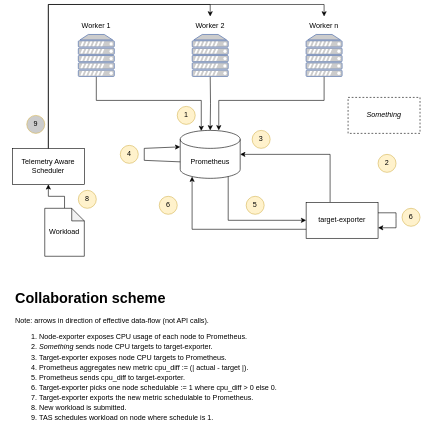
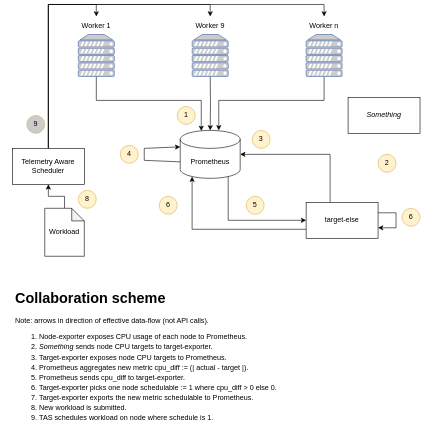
edge "Telemetry Aware Scheduler" -> "Worker 1": added
node "Worker 2": label "Worker 2" -> "Worker 9"
node "Something": style dashed -> solid
node "target-exporter": label "target-exporter" -> "target-else"
